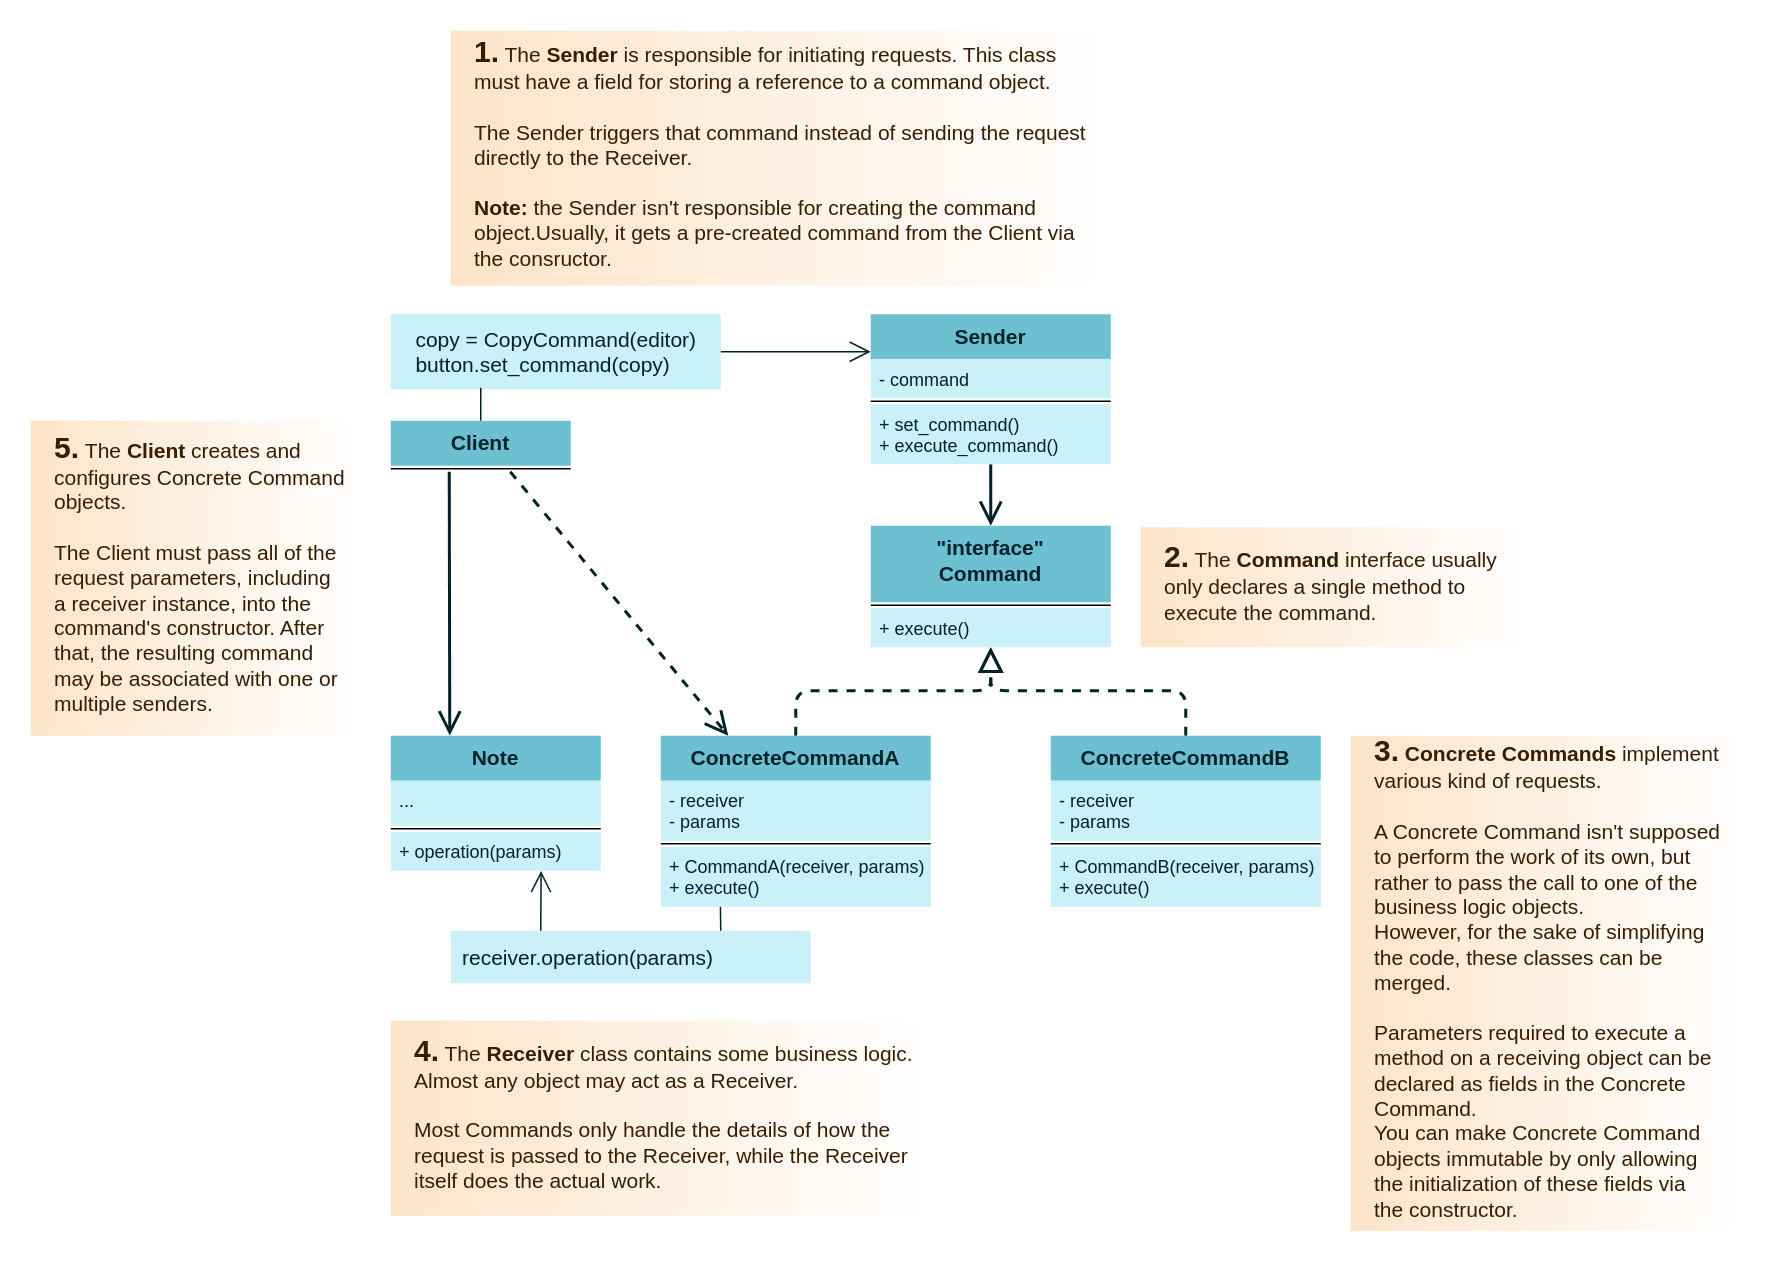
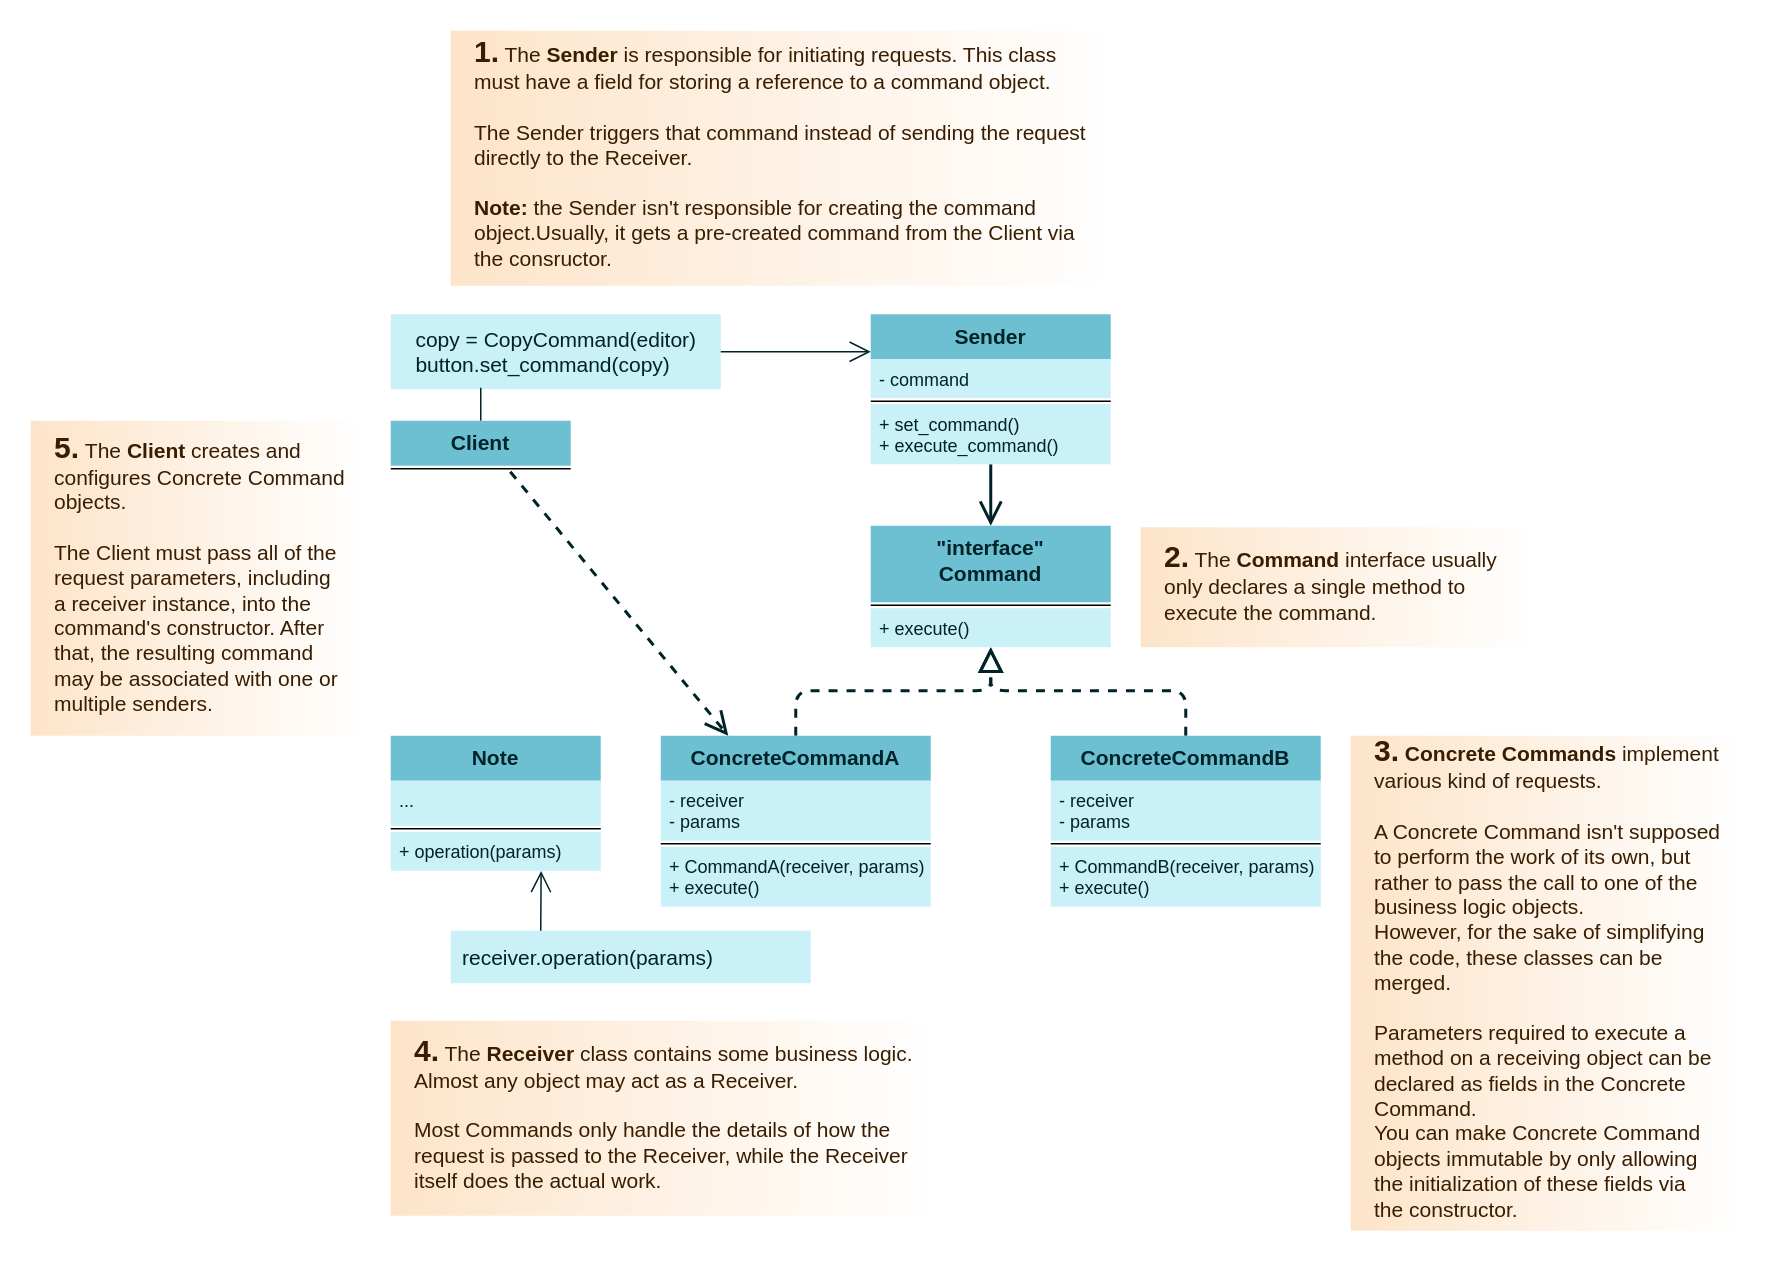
edge "Client" -> "Note": removed
edge "+ CommandA(receiver, params) + execute()" -- "receiver.operation(params)": removed
